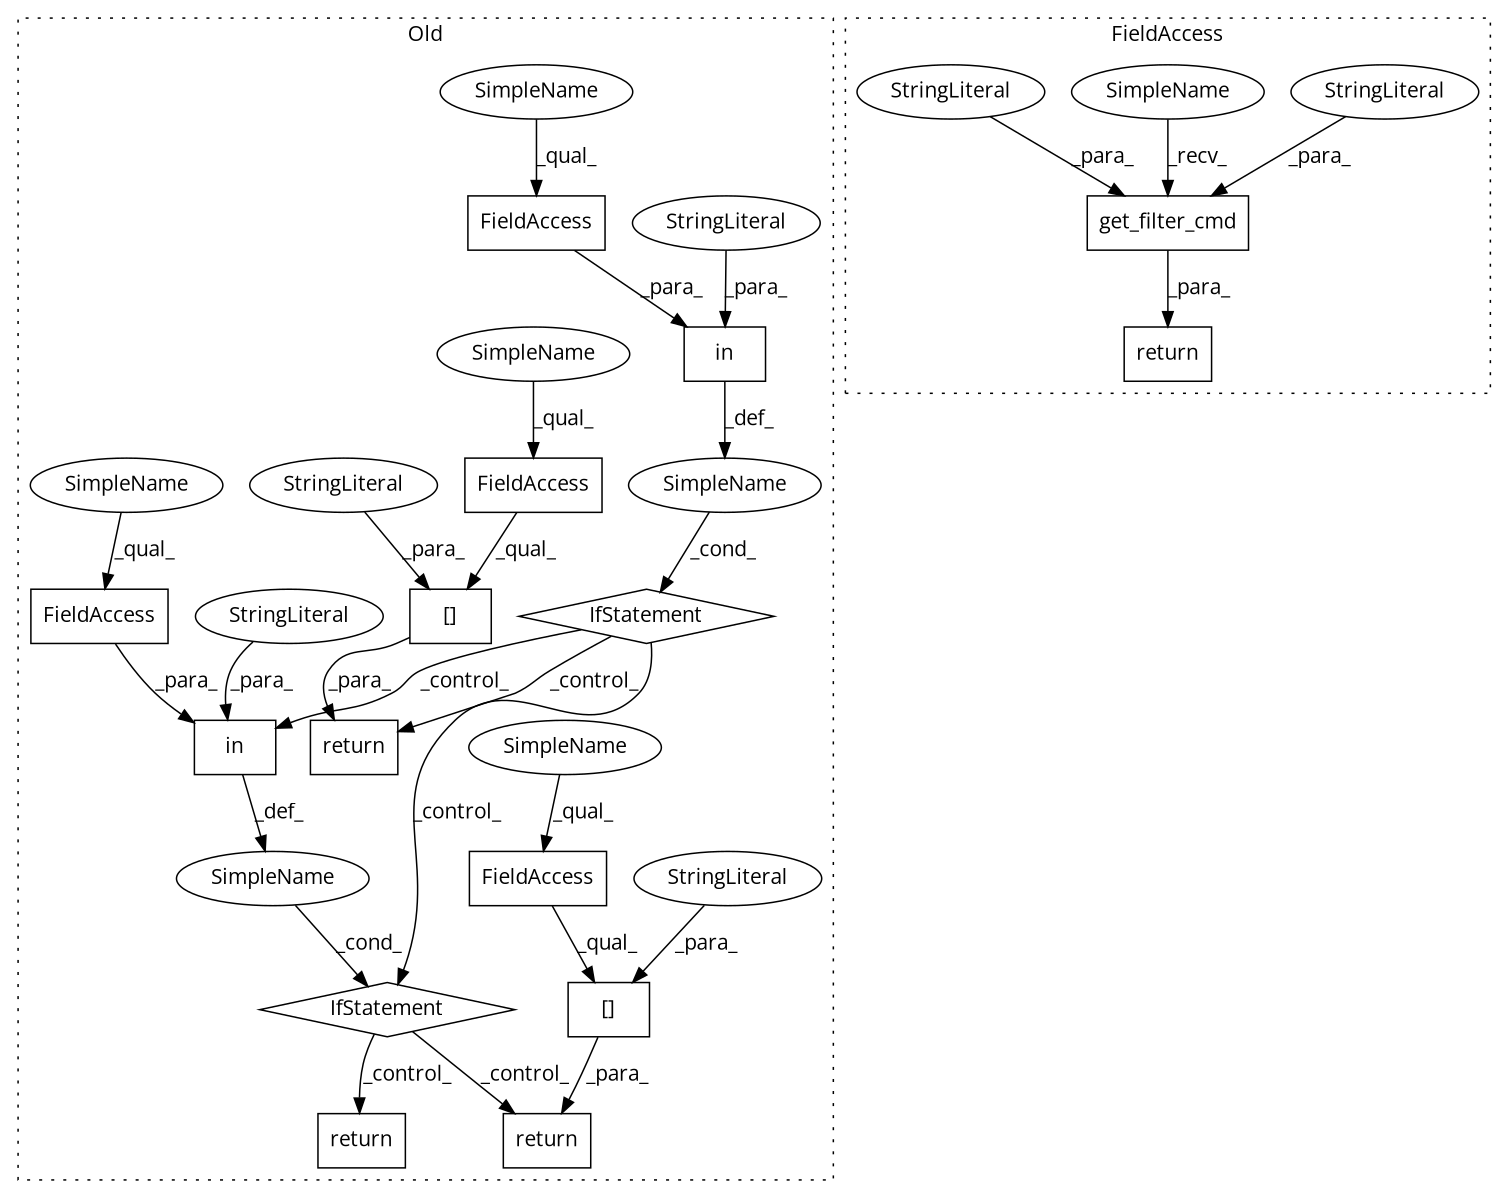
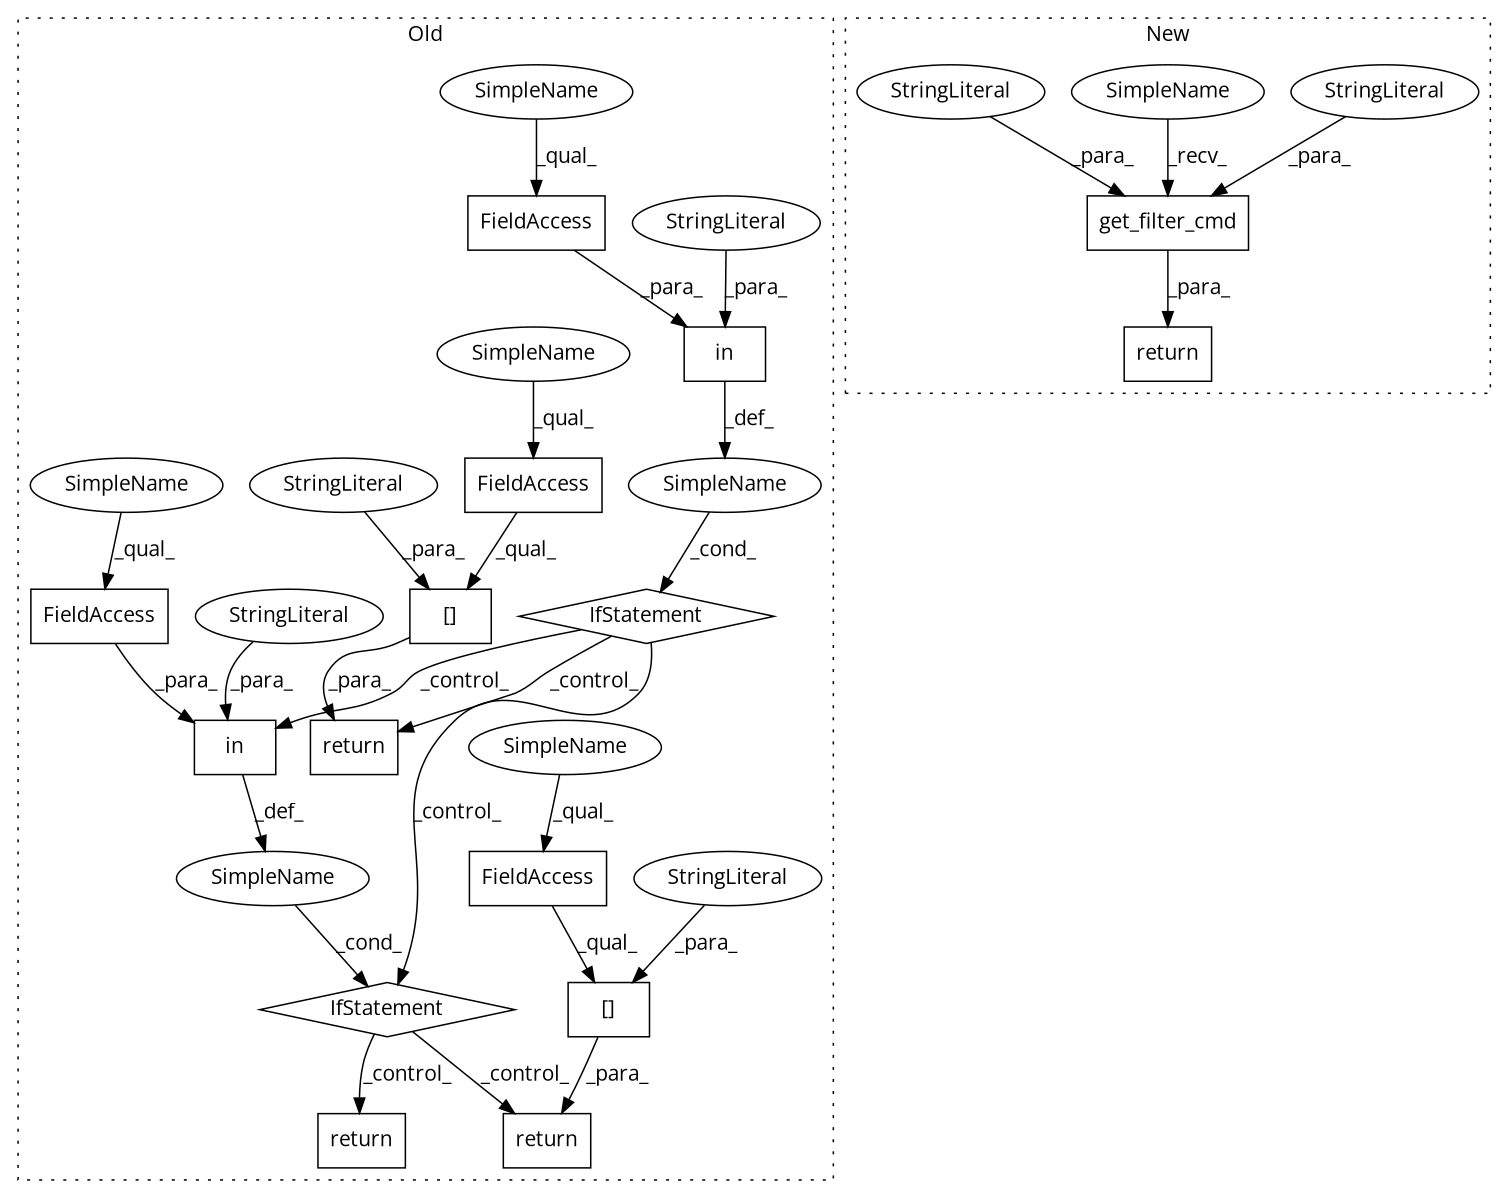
cluster "FieldAccess": label "FieldAccess" -> "New"
